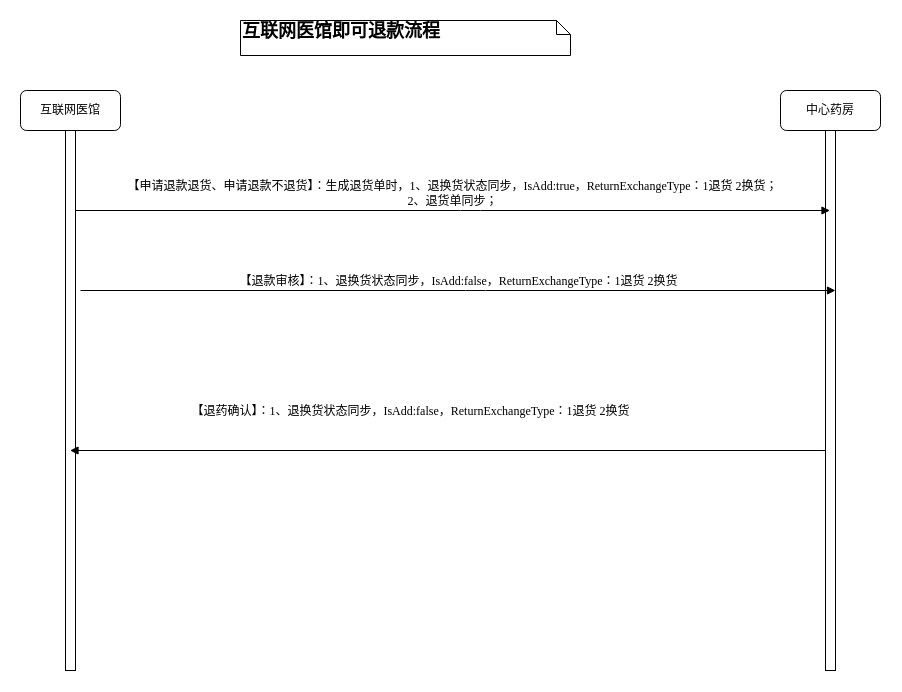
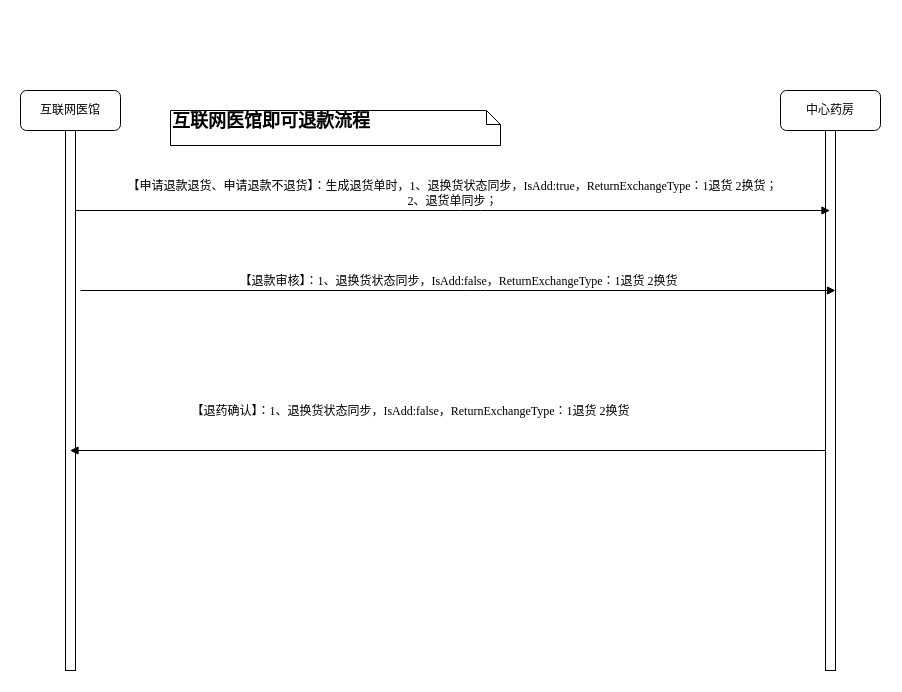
node "互联网医馆即可退款流程": moved (406, 38) -> (336, 128)
